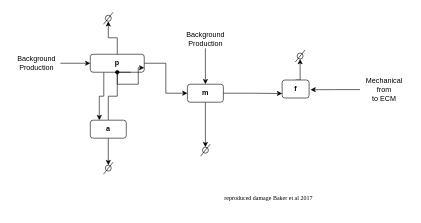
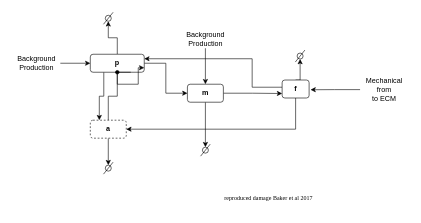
edge "f" -> "p": added
edge "f" -> "a": added
node "a": style solid -> dashed
